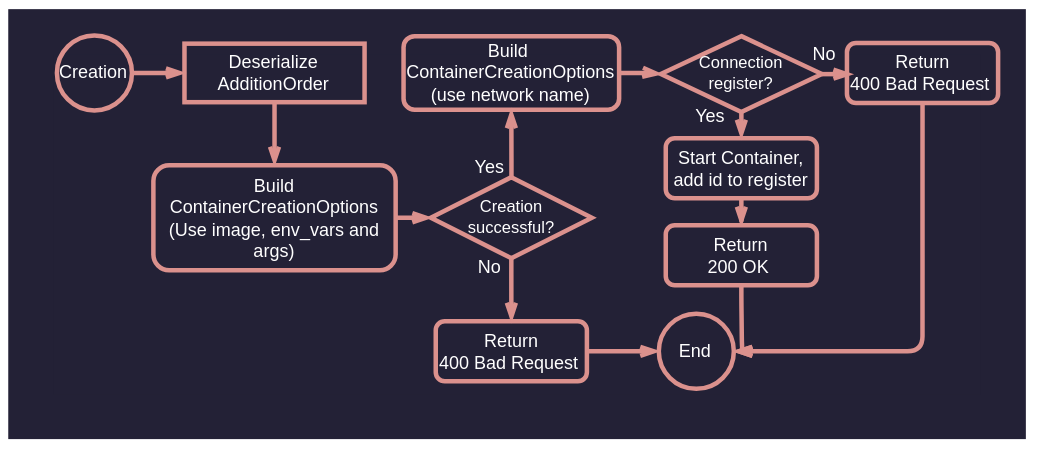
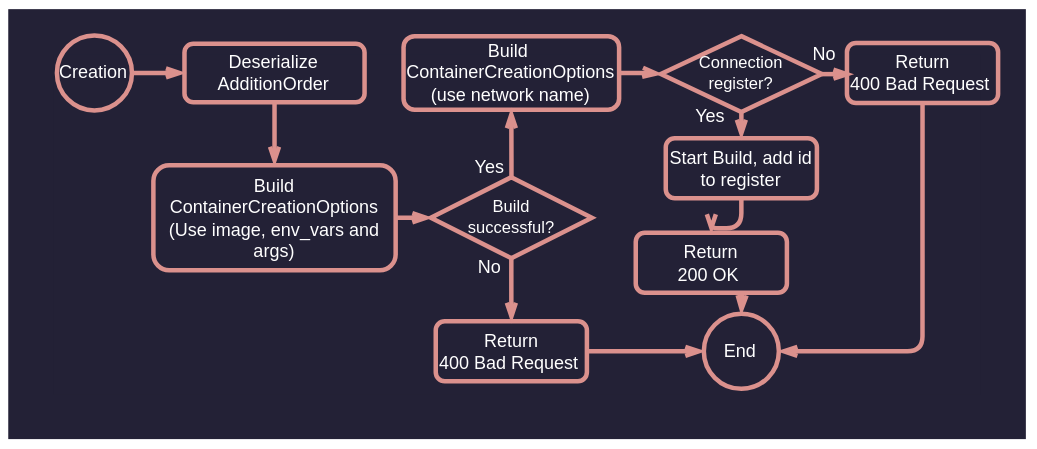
node "Deserialize AdditionOrder": shape rectangle -> rounded rectangle
node "Start Container, add id to register": label "Start Container, add id to register" -> "Start Build, add id to register"
node "Creation successful?": label "Creation successful?" -> "Build successful?"
node "Return 200 OK": moved (741, 255) -> (711, 263)
node "End": moved (696, 351) -> (741, 351)
